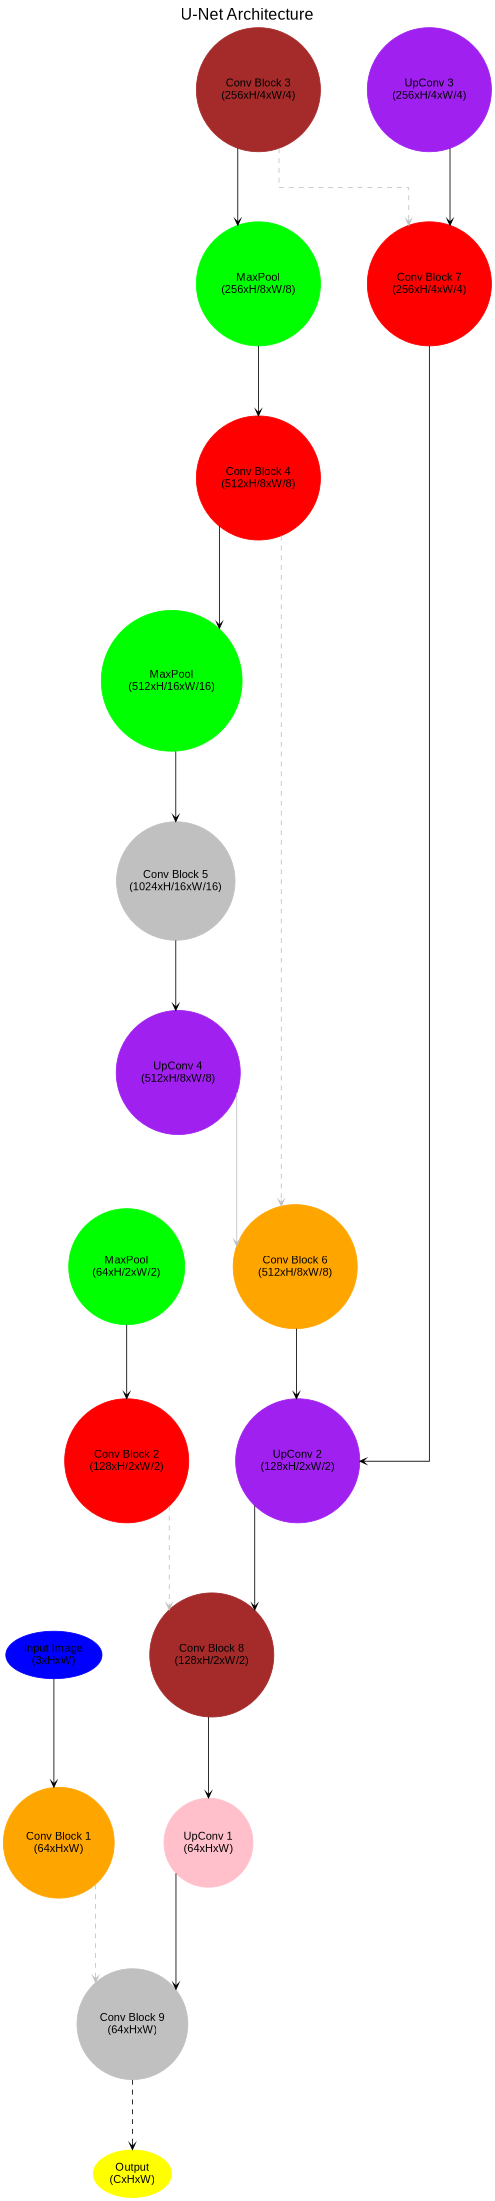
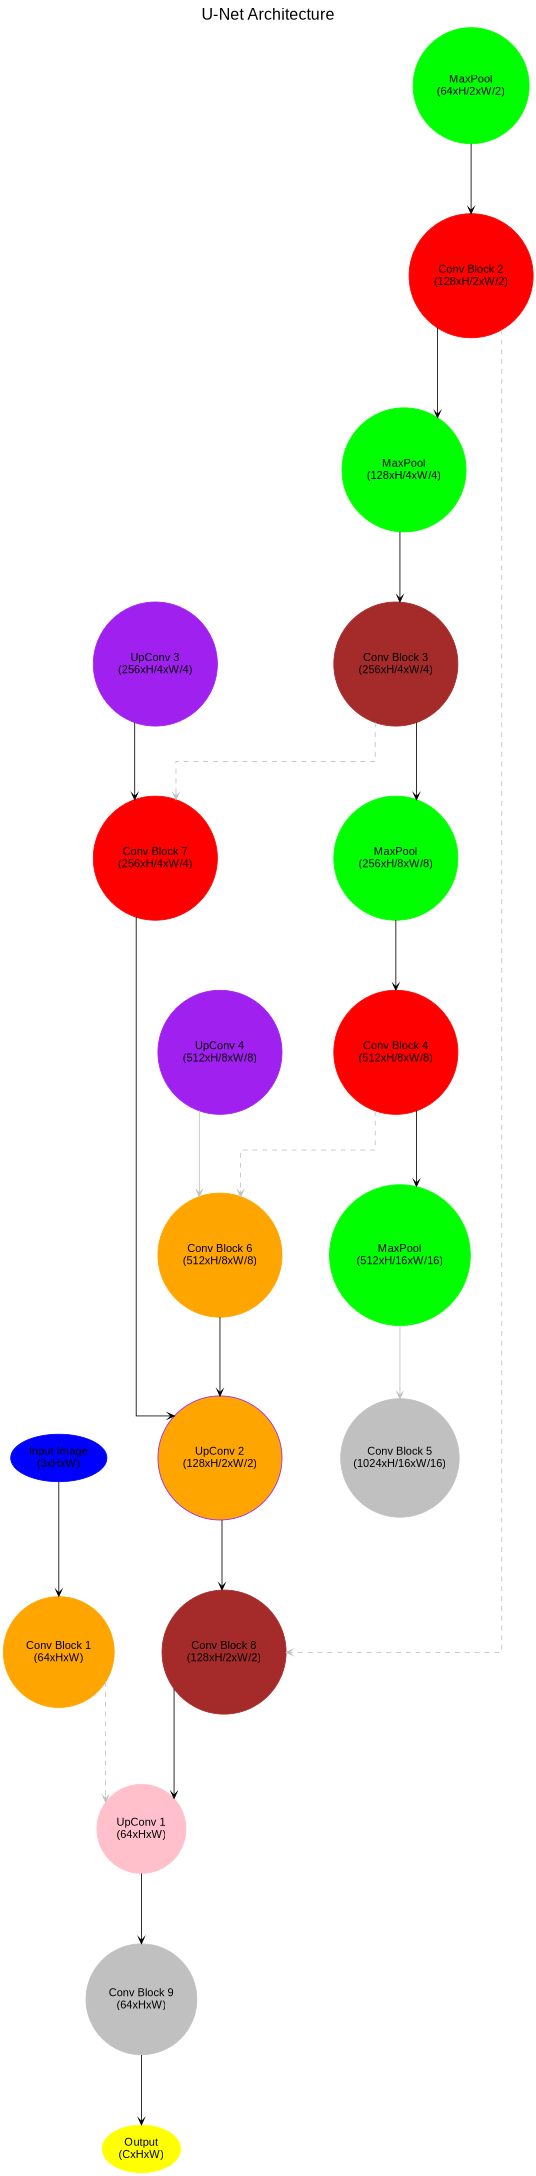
node "MaxPool (128xH/4xW/4)": added
edge "MaxPool (512xH/16xW/16)" -> "Conv Block 5 (1024xH/16xW/16)": color black -> gray
edge "Conv Block 5 (1024xH/16xW/16)" -> "UpConv 4 (512xH/8xW/8)": removed
node "UpConv 2 (128xH/2xW/2)": fillcolor purple -> orange
edge "Conv Block 1 (64xHxW)" -> "Conv Block 9 (64xHxW)": now "Conv Block 1 (64xHxW)" -> "UpConv 1 (64xHxW)"
edge "Conv Block 9 (64xHxW)" -> "Output (CxHxW)": style dashed -> solid
